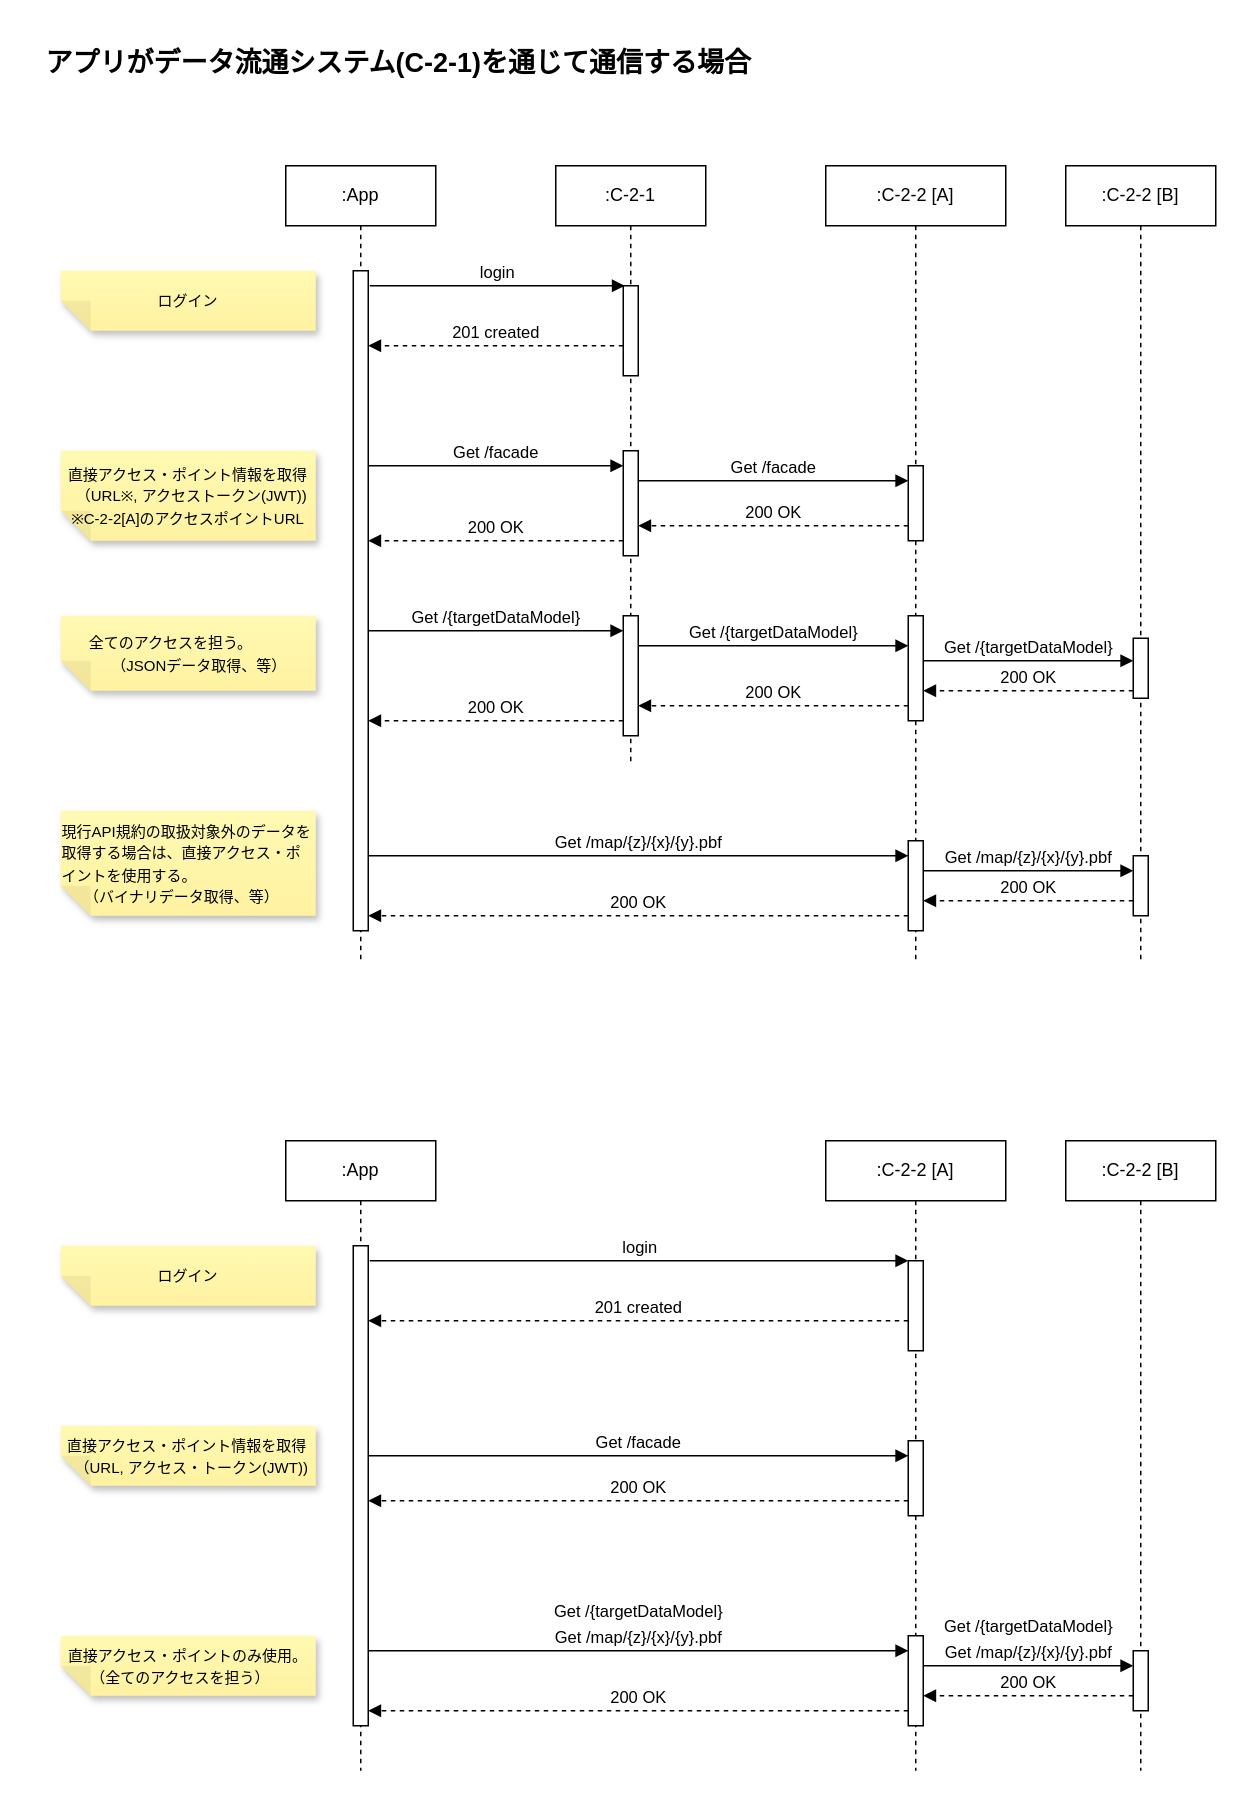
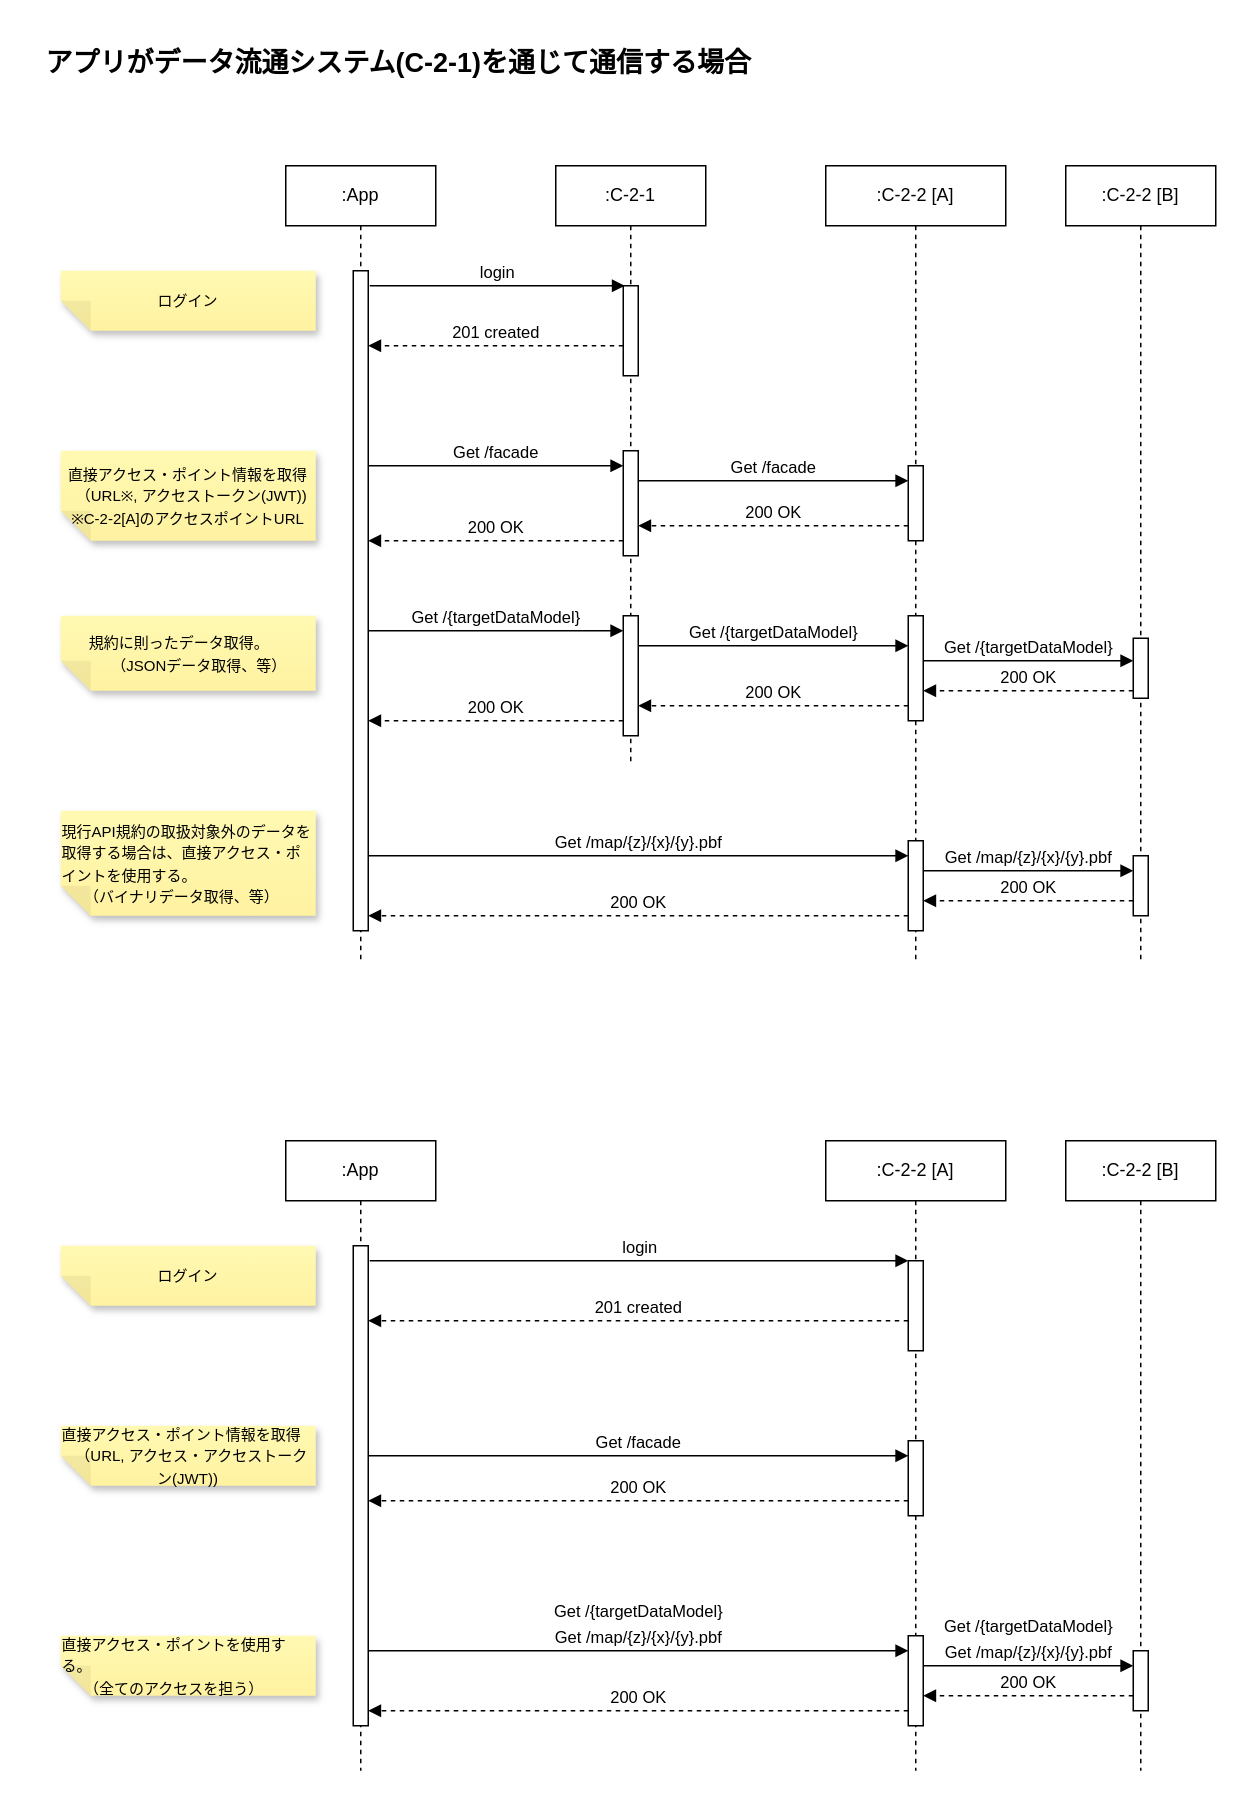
node "全てのアクセスを担う。 （JSONデータ取得、等）": label "全てのアクセスを担う。 （JSONデータ取得、等）" -> "規約に則ったデータ取得。 （JSONデータ取得、等）"
node "直接アクセス・ポイント情報を取得 （URL, アクセス・トークン(JWT))": label "直接アクセス・ポイント情報を取得 （URL, アクセス・トークン(JWT))" -> "直接アクセス・ポイント情報を取得 （URL, アクセス・アクセストークン(JWT))"
node "直接アクセス・ポイントのみ使用。 （全てのアクセスを担う）": label "直接アクセス・ポイントのみ使用。 （全てのアクセスを担う）" -> "直接アクセス・ポイントを使用する。 （全てのアクセスを担う）"
